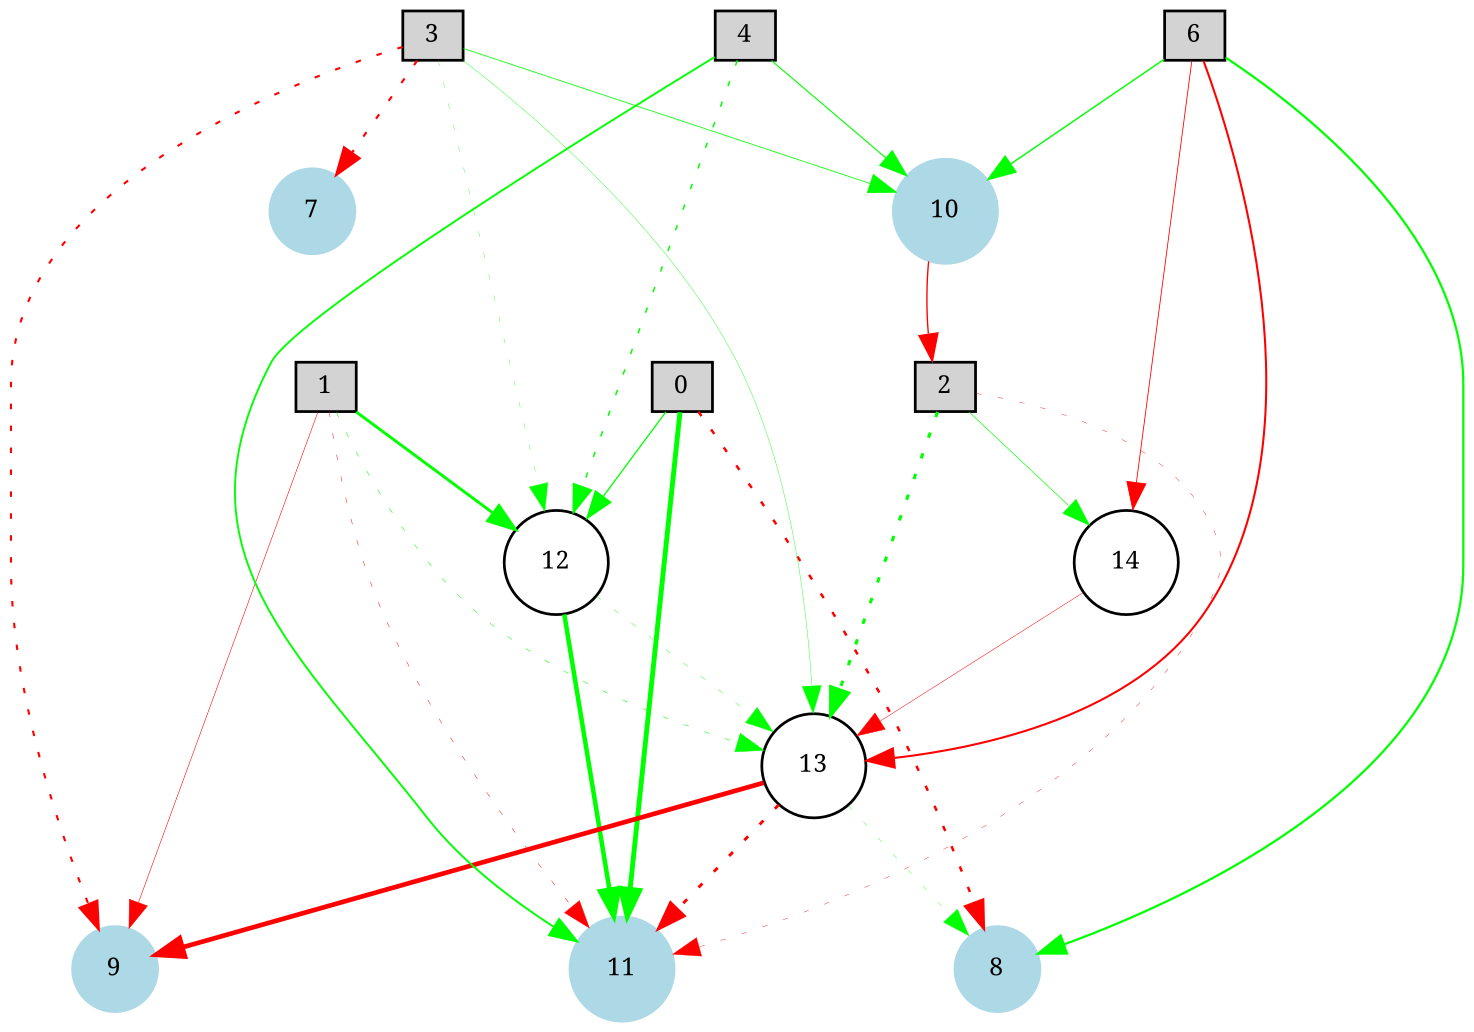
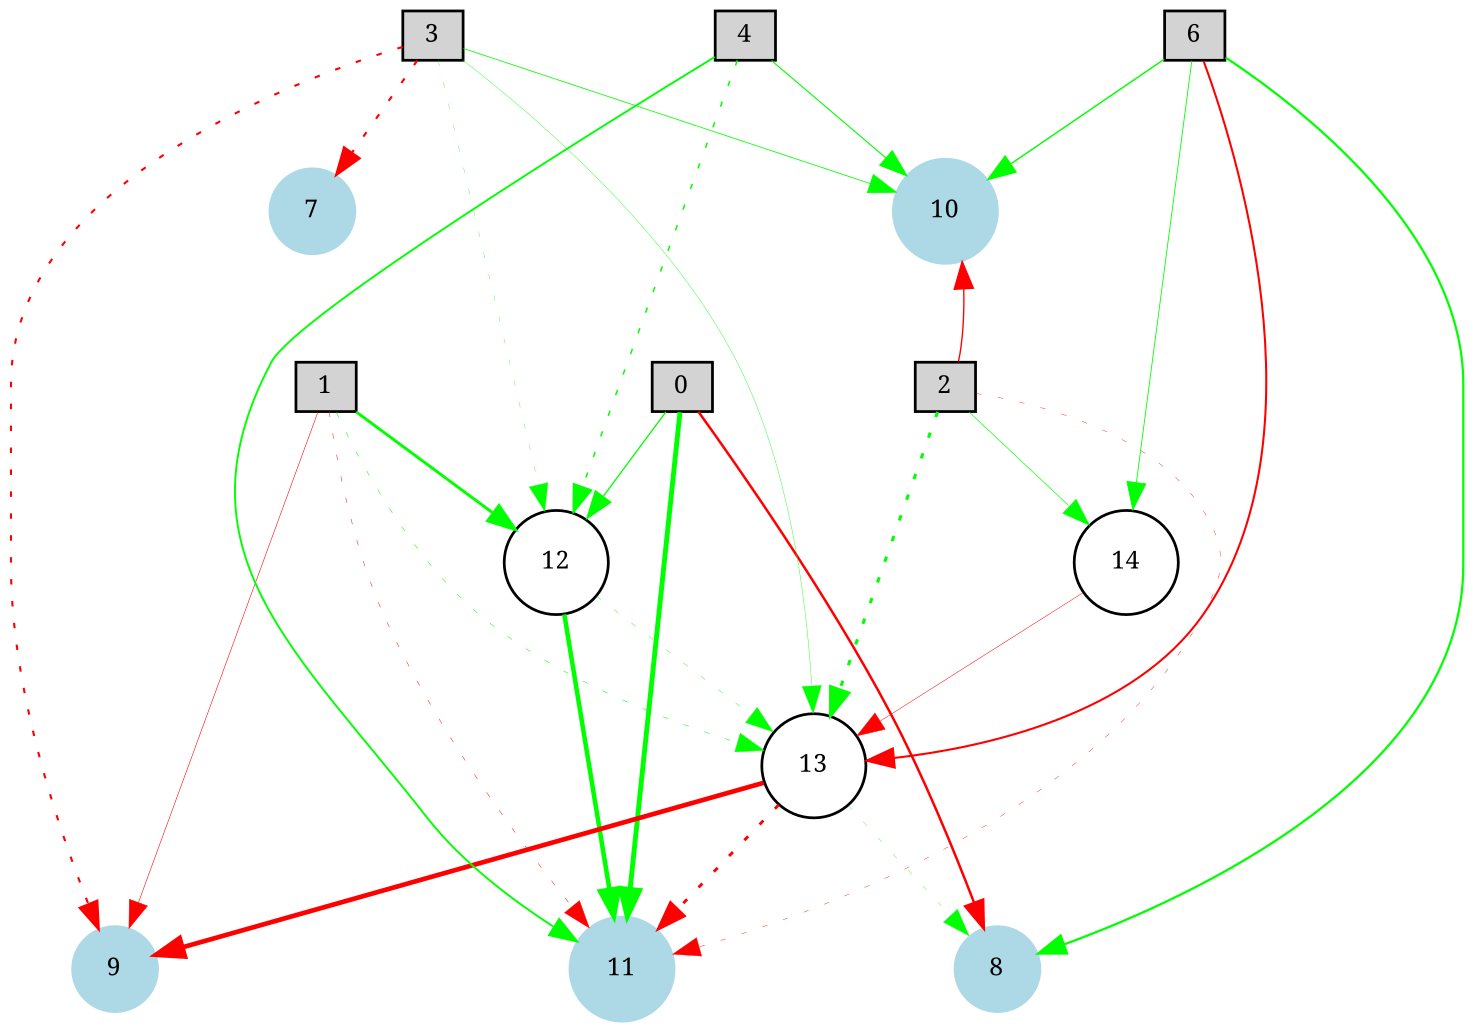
edge "6" -> "14": color red -> green
edge "10" -> "2": reversed
edge "0" -> "8": style dotted -> solid
